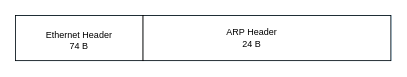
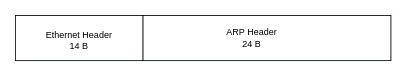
node "Ethernet Header 74 B": label "Ethernet Header 74 B" -> "Ethernet Header 14 B"
